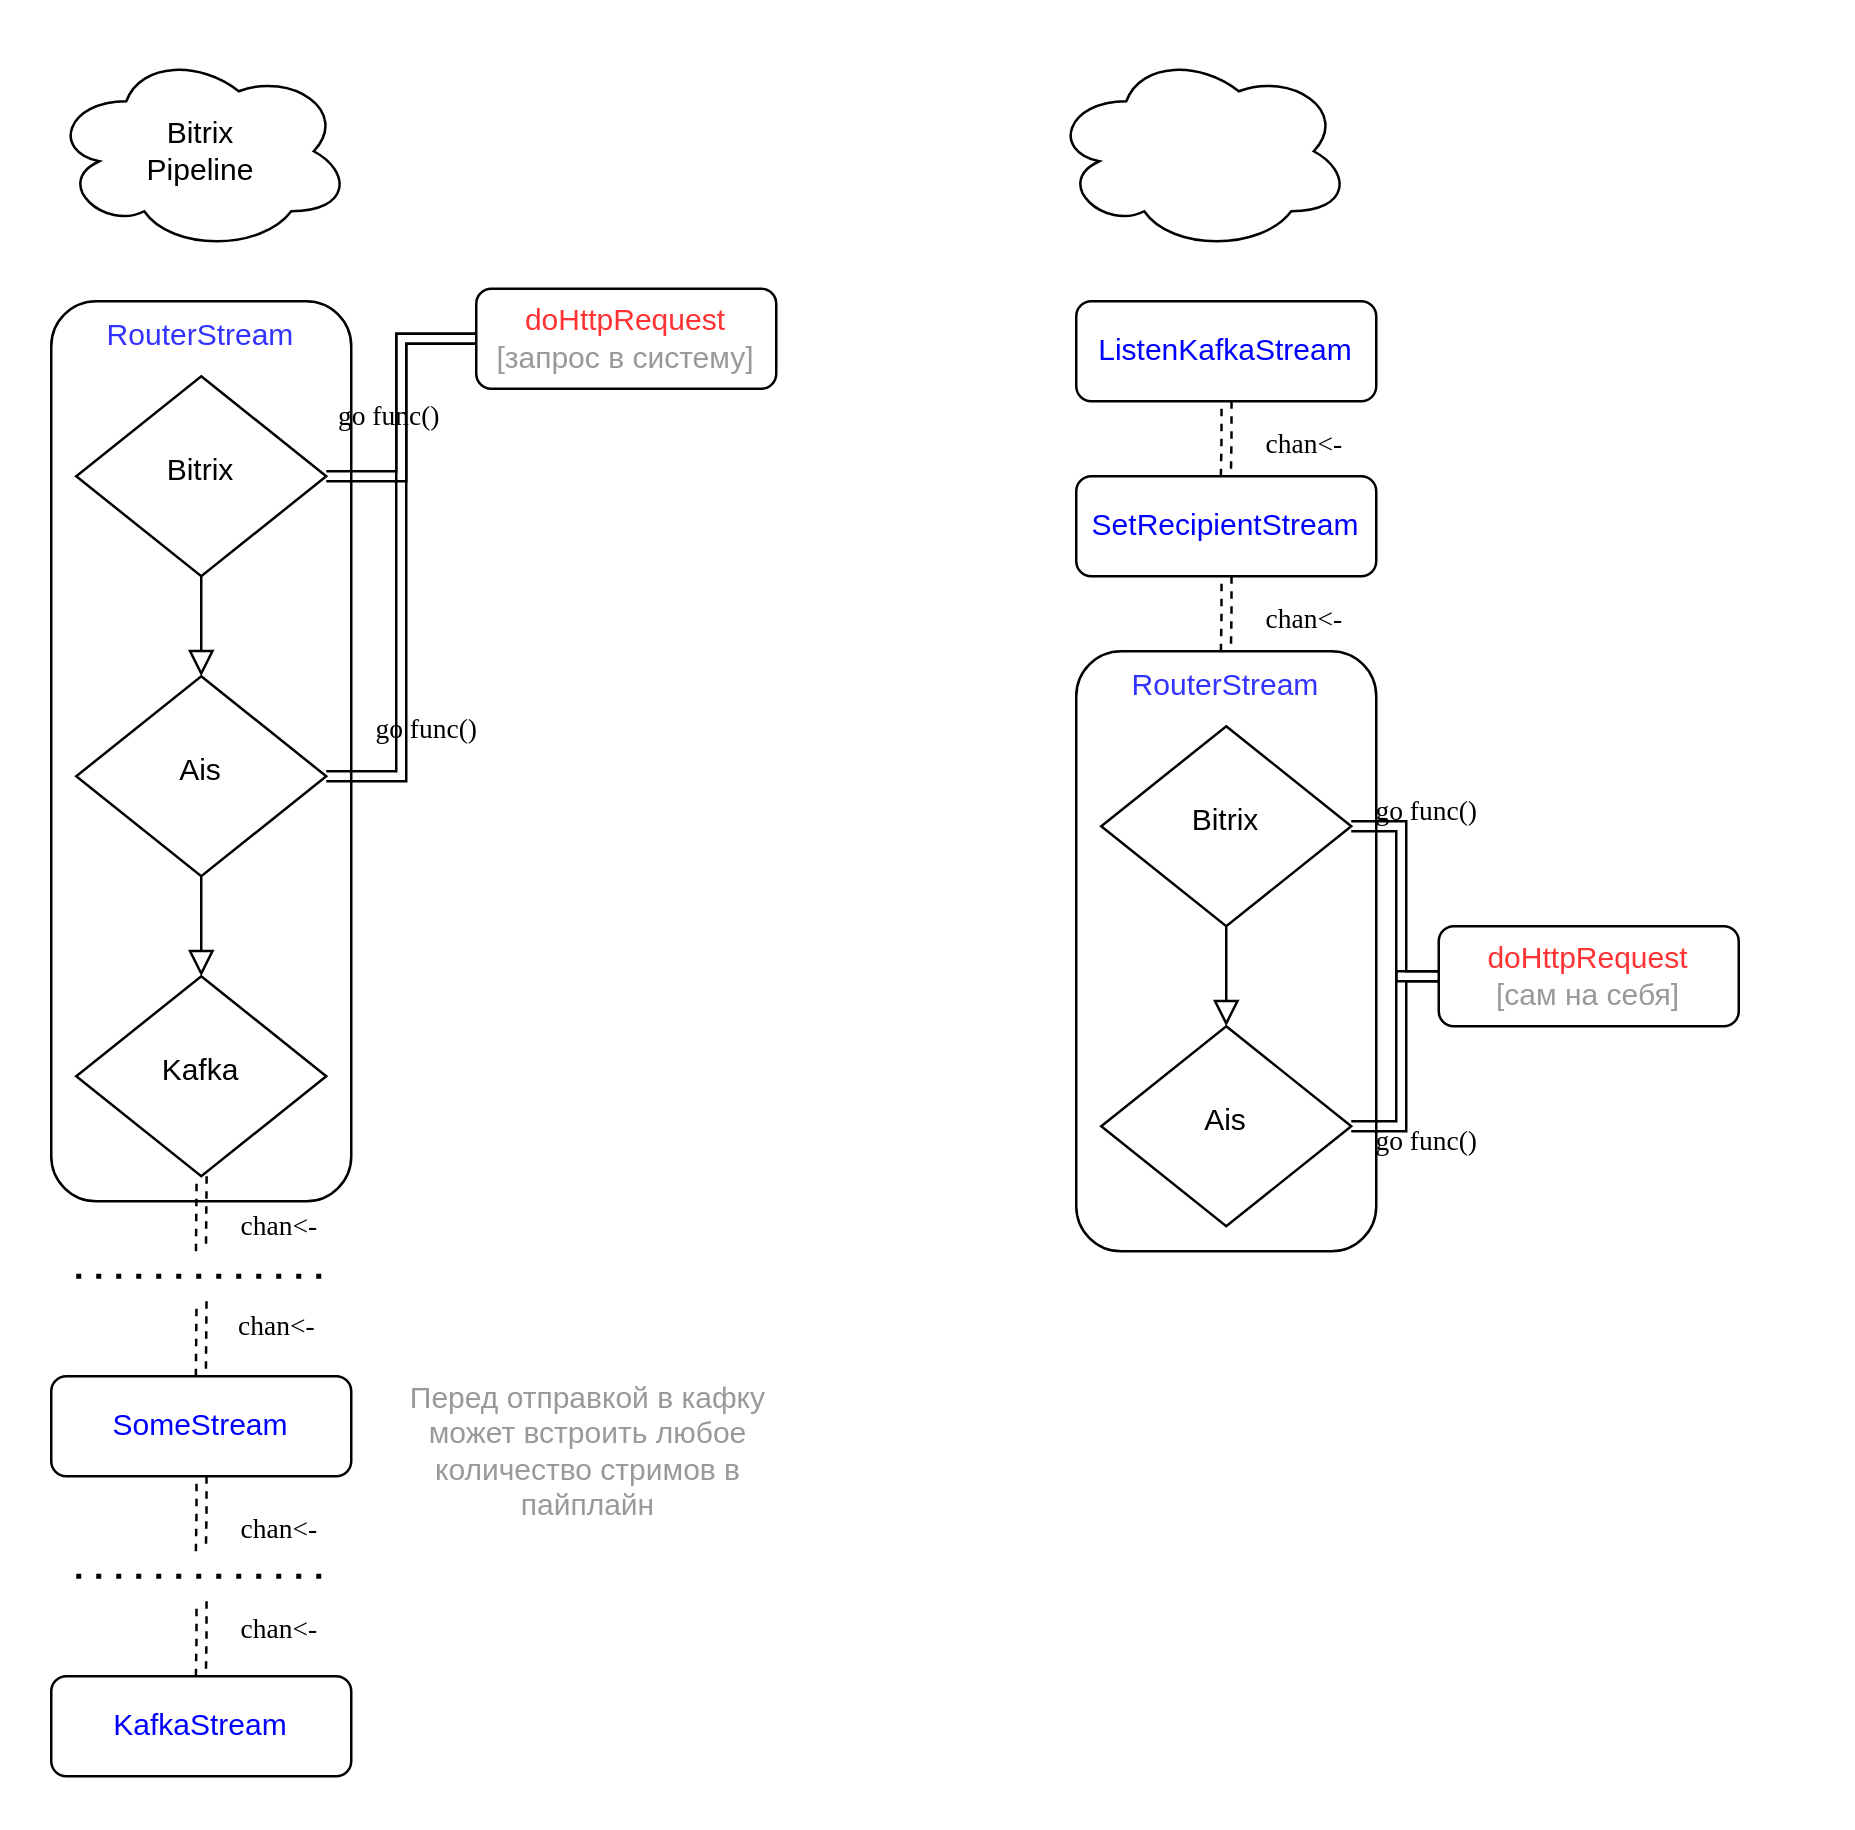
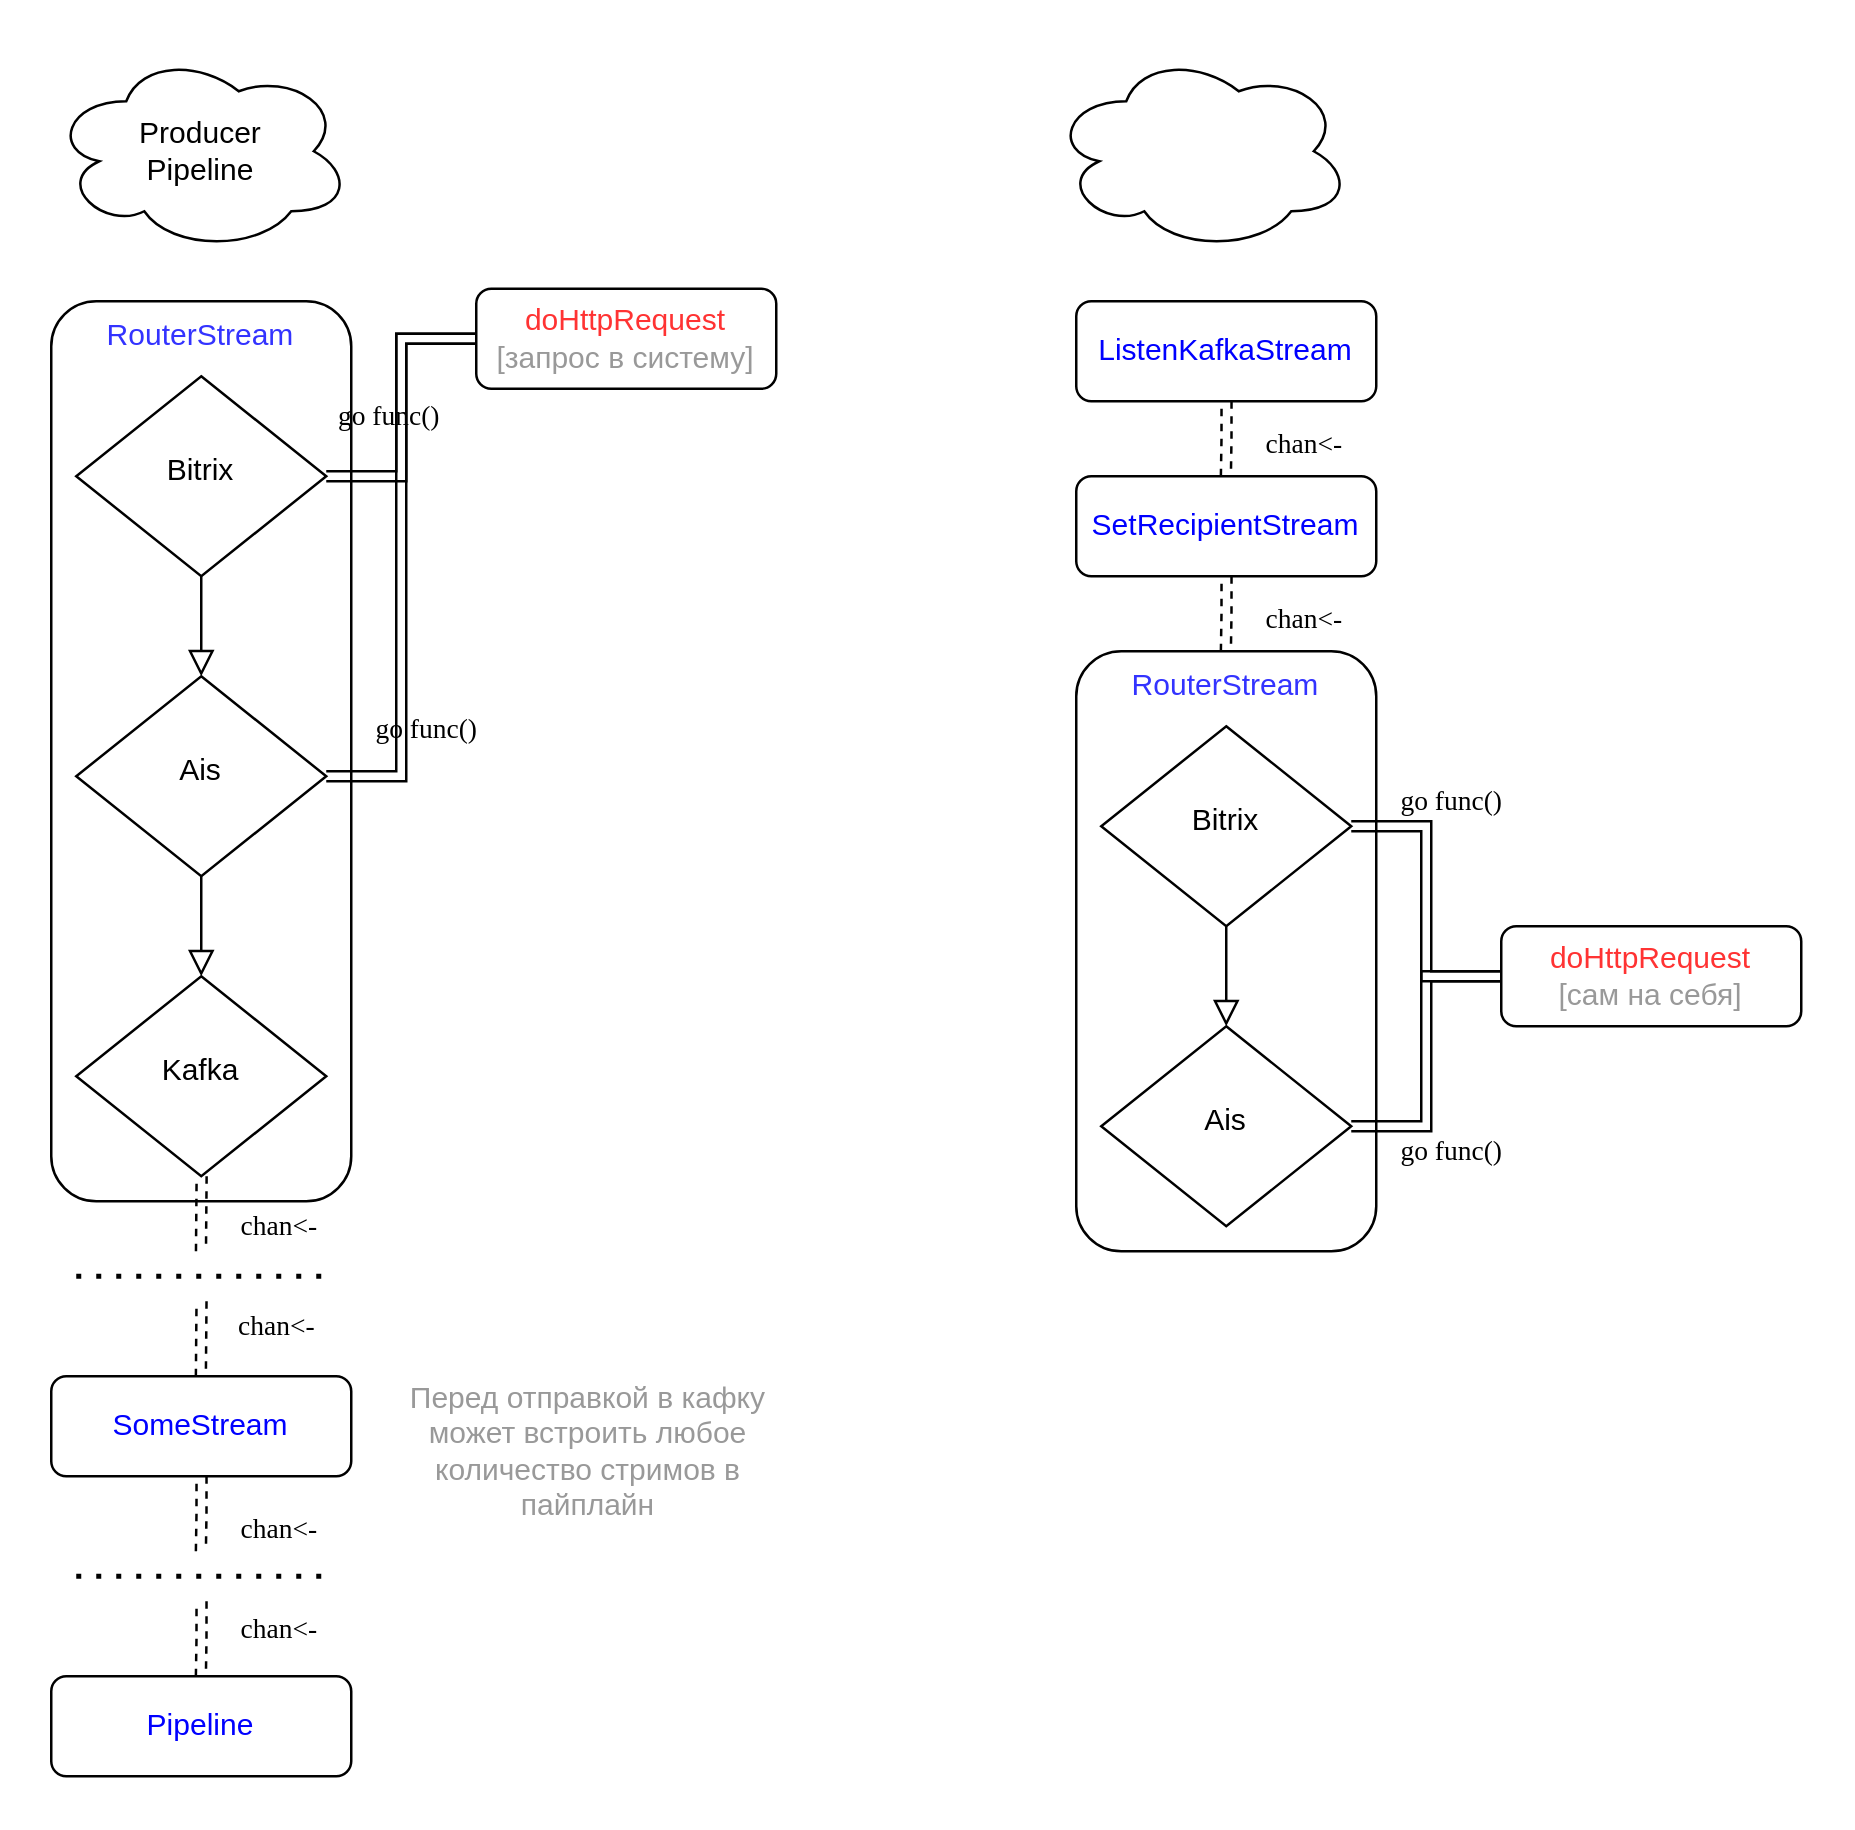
node "Bitrix Pipeline": label "Bitrix Pipeline" -> "Producer Pipeline"
node "doHttpRequest [сам на себя]": moved (1589, 976) -> (1651, 976)
node "KafkaStream": label "KafkaStream" -> "Pipeline"
